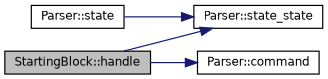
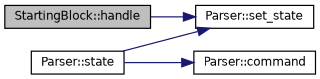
node "Parser::state_state": label "Parser::state_state" -> "Parser::set_state"
edge "StartingBlock::handle" -> "Parser::command": now "Parser::state" -> "Parser::command"
